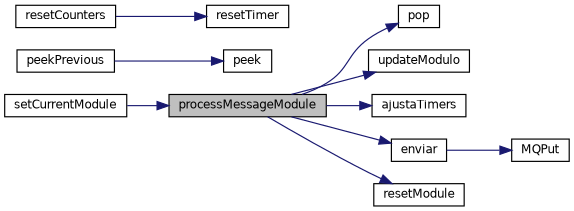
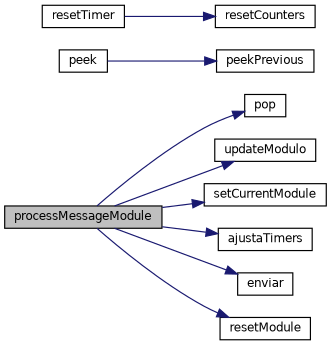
edge "resetCounters" -> "resetTimer": reversed
edge "peekPrevious" -> "peek": reversed
edge "setCurrentModule" -> "processMessageModule": reversed
node "MQPut": removed
